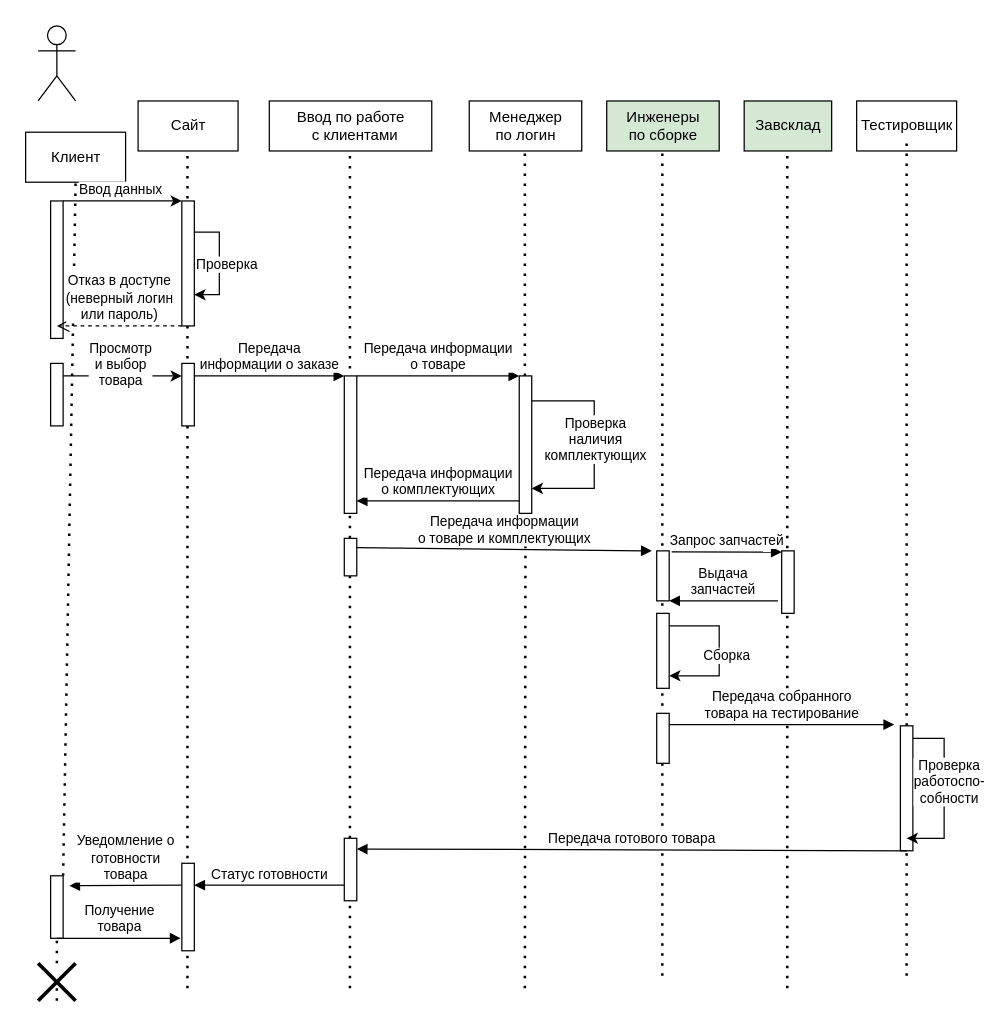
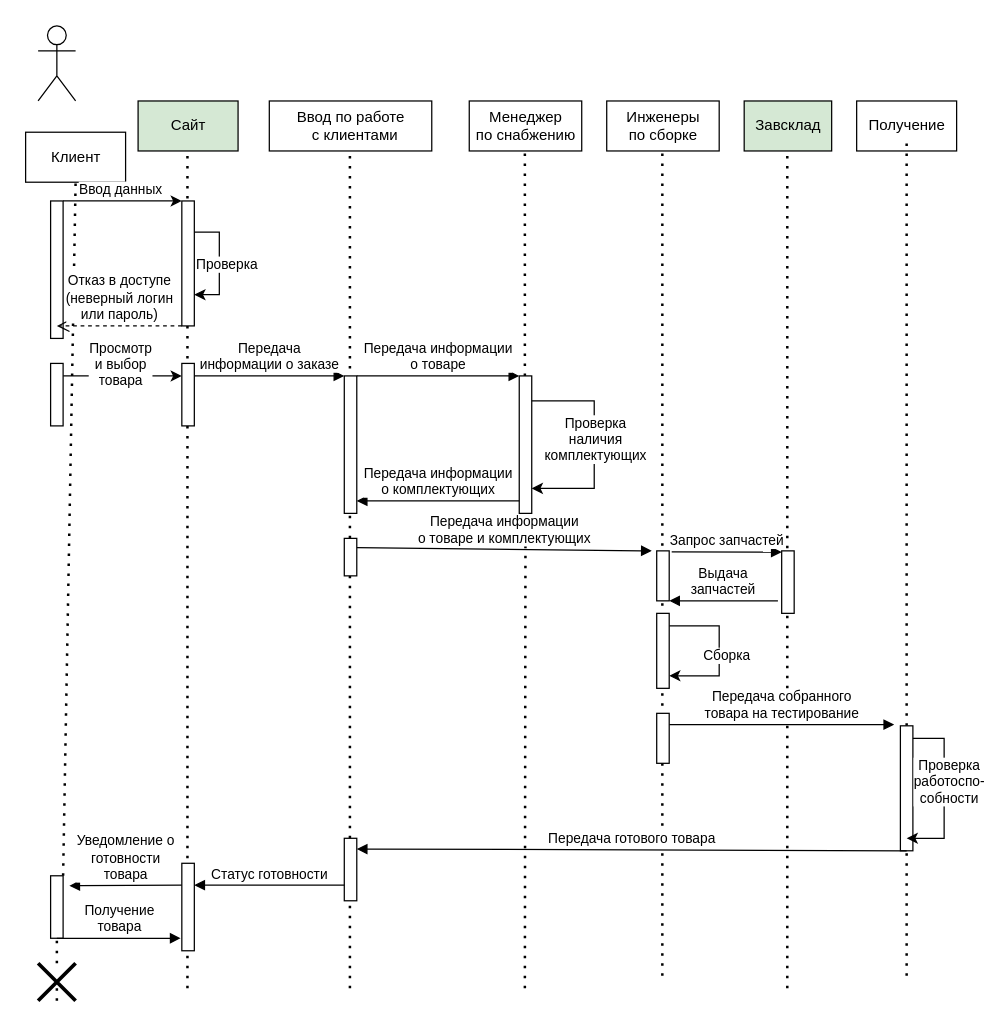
node "Сайт": fillcolor #ffffff -> #d5e8d4
node "Менеджер по логин": label "Менеджер по логин" -> "Менеджер по снабжению"
node "Инженеры по сборке": fillcolor #d5e8d4 -> #ffffff
node "Тестировщик": label "Тестировщик" -> "Получение"
